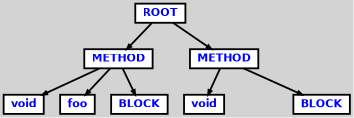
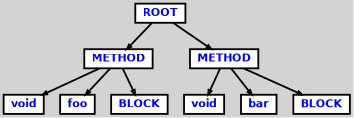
node "bar": added
